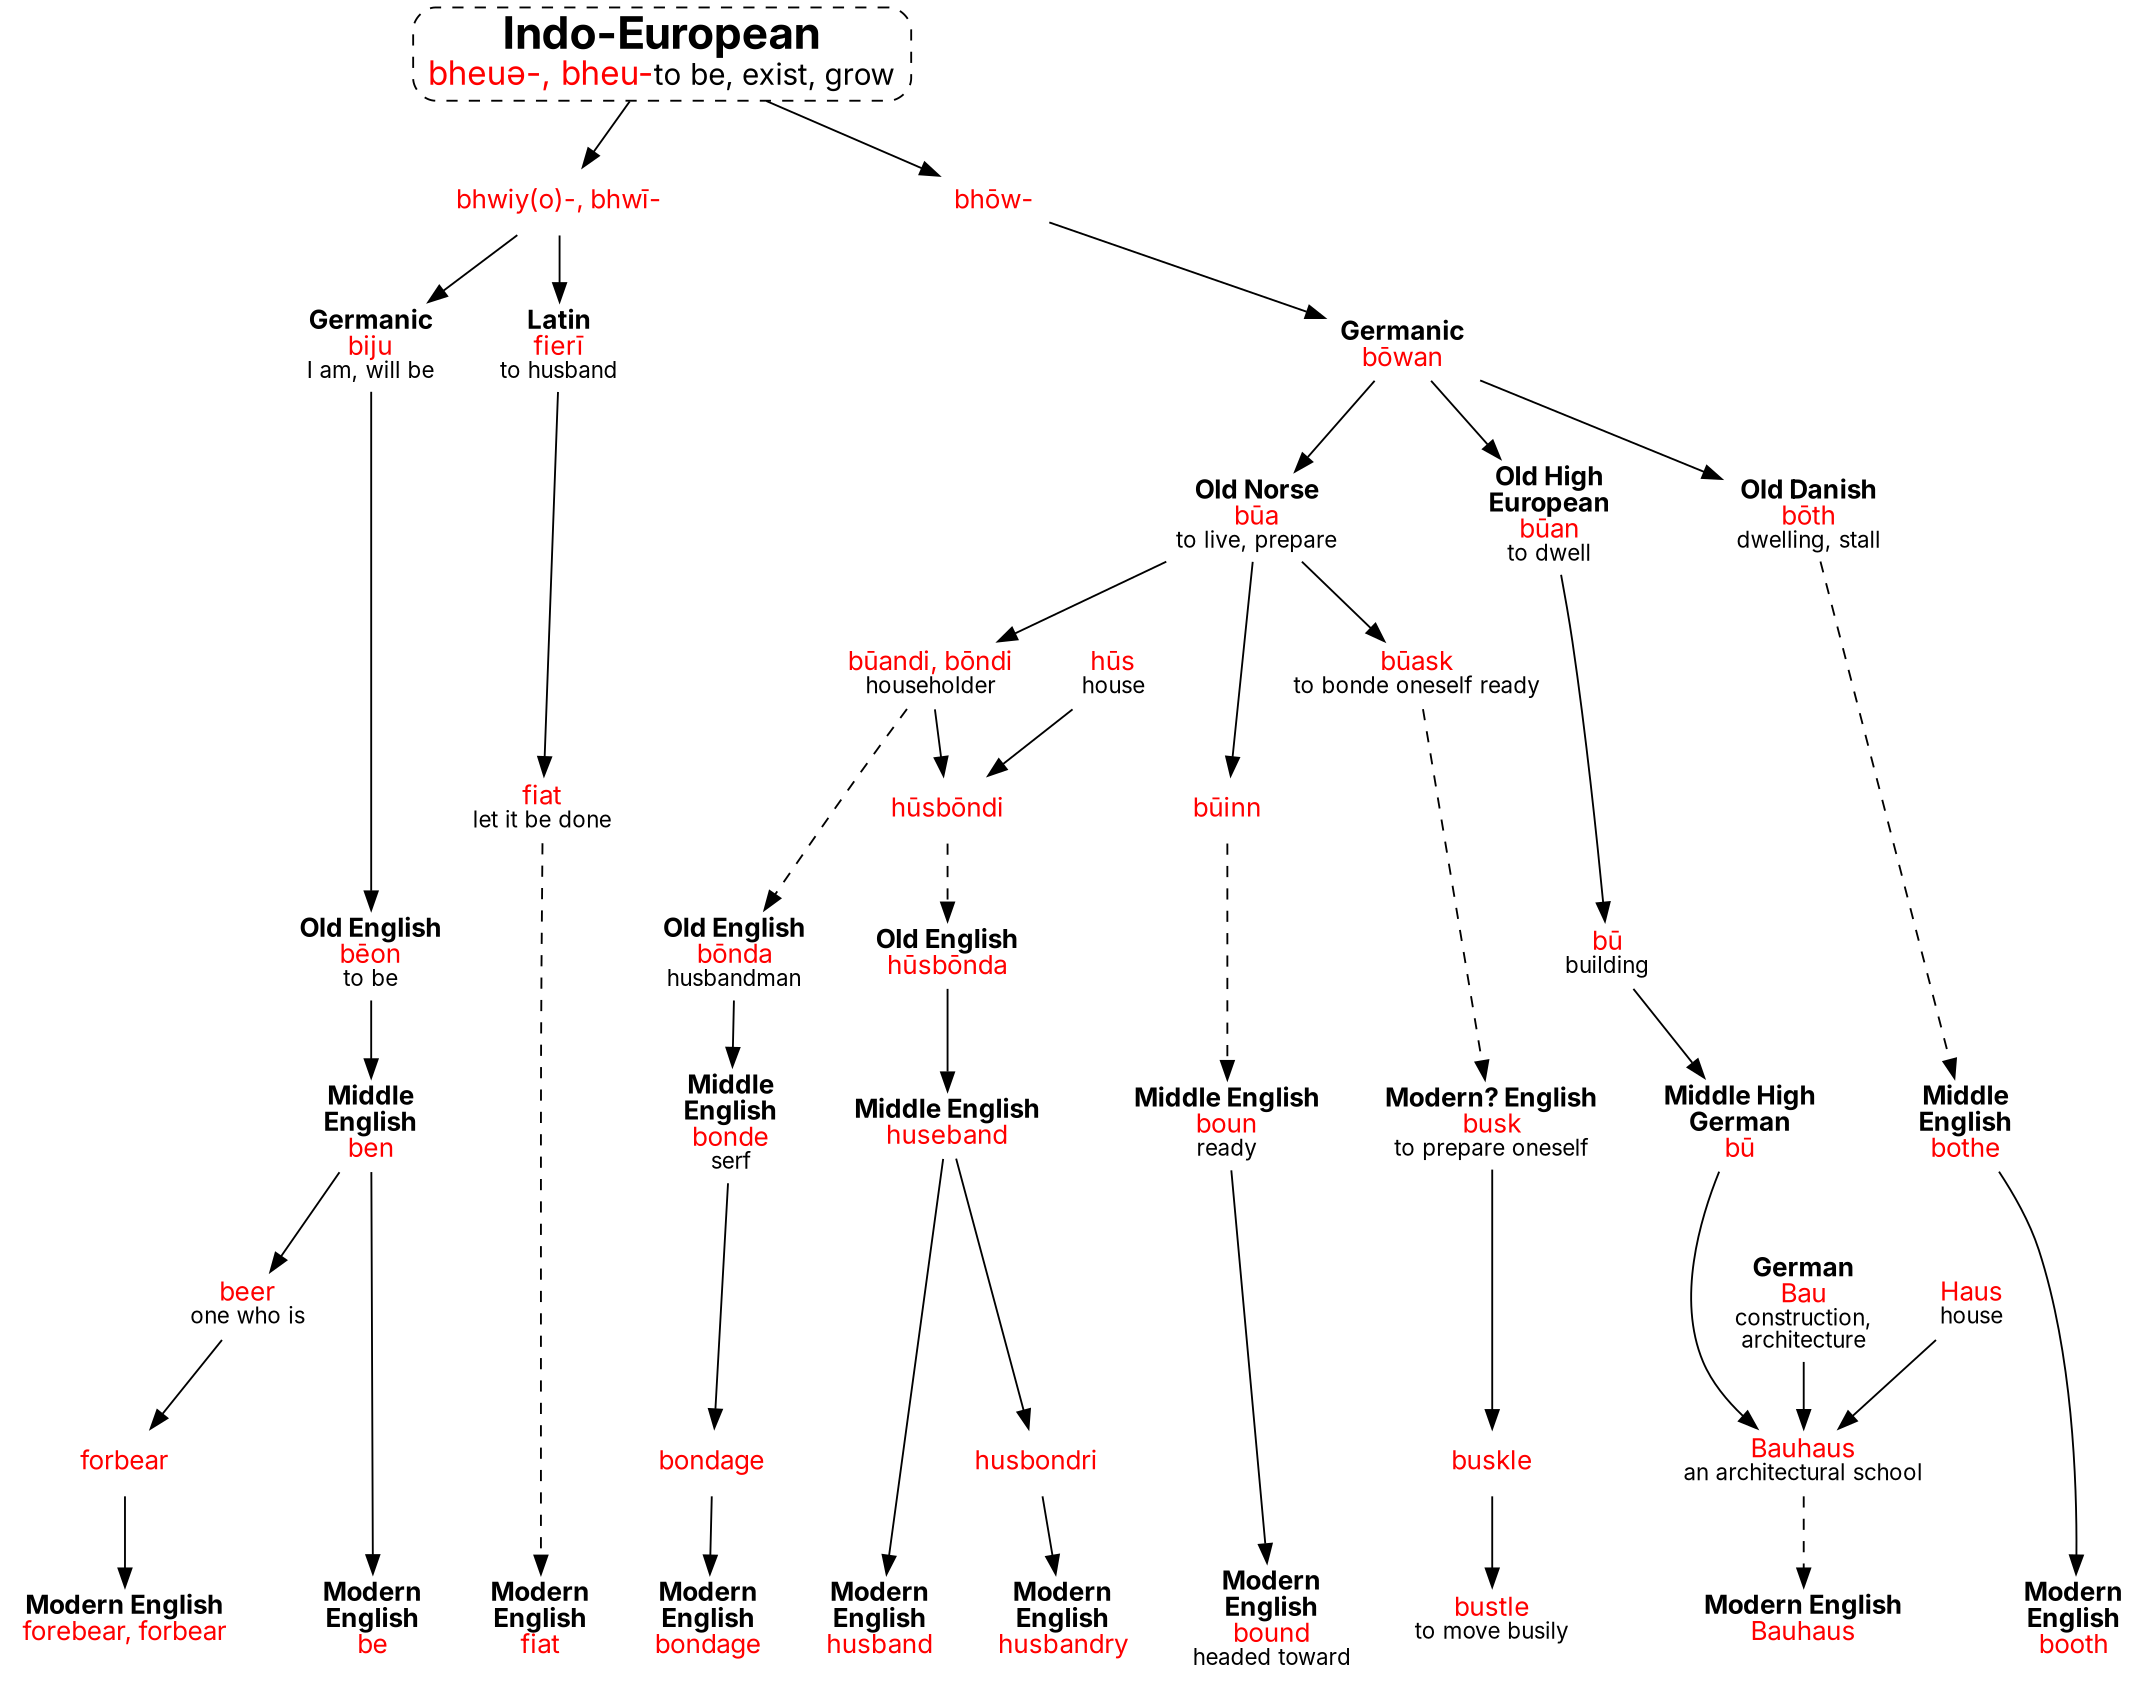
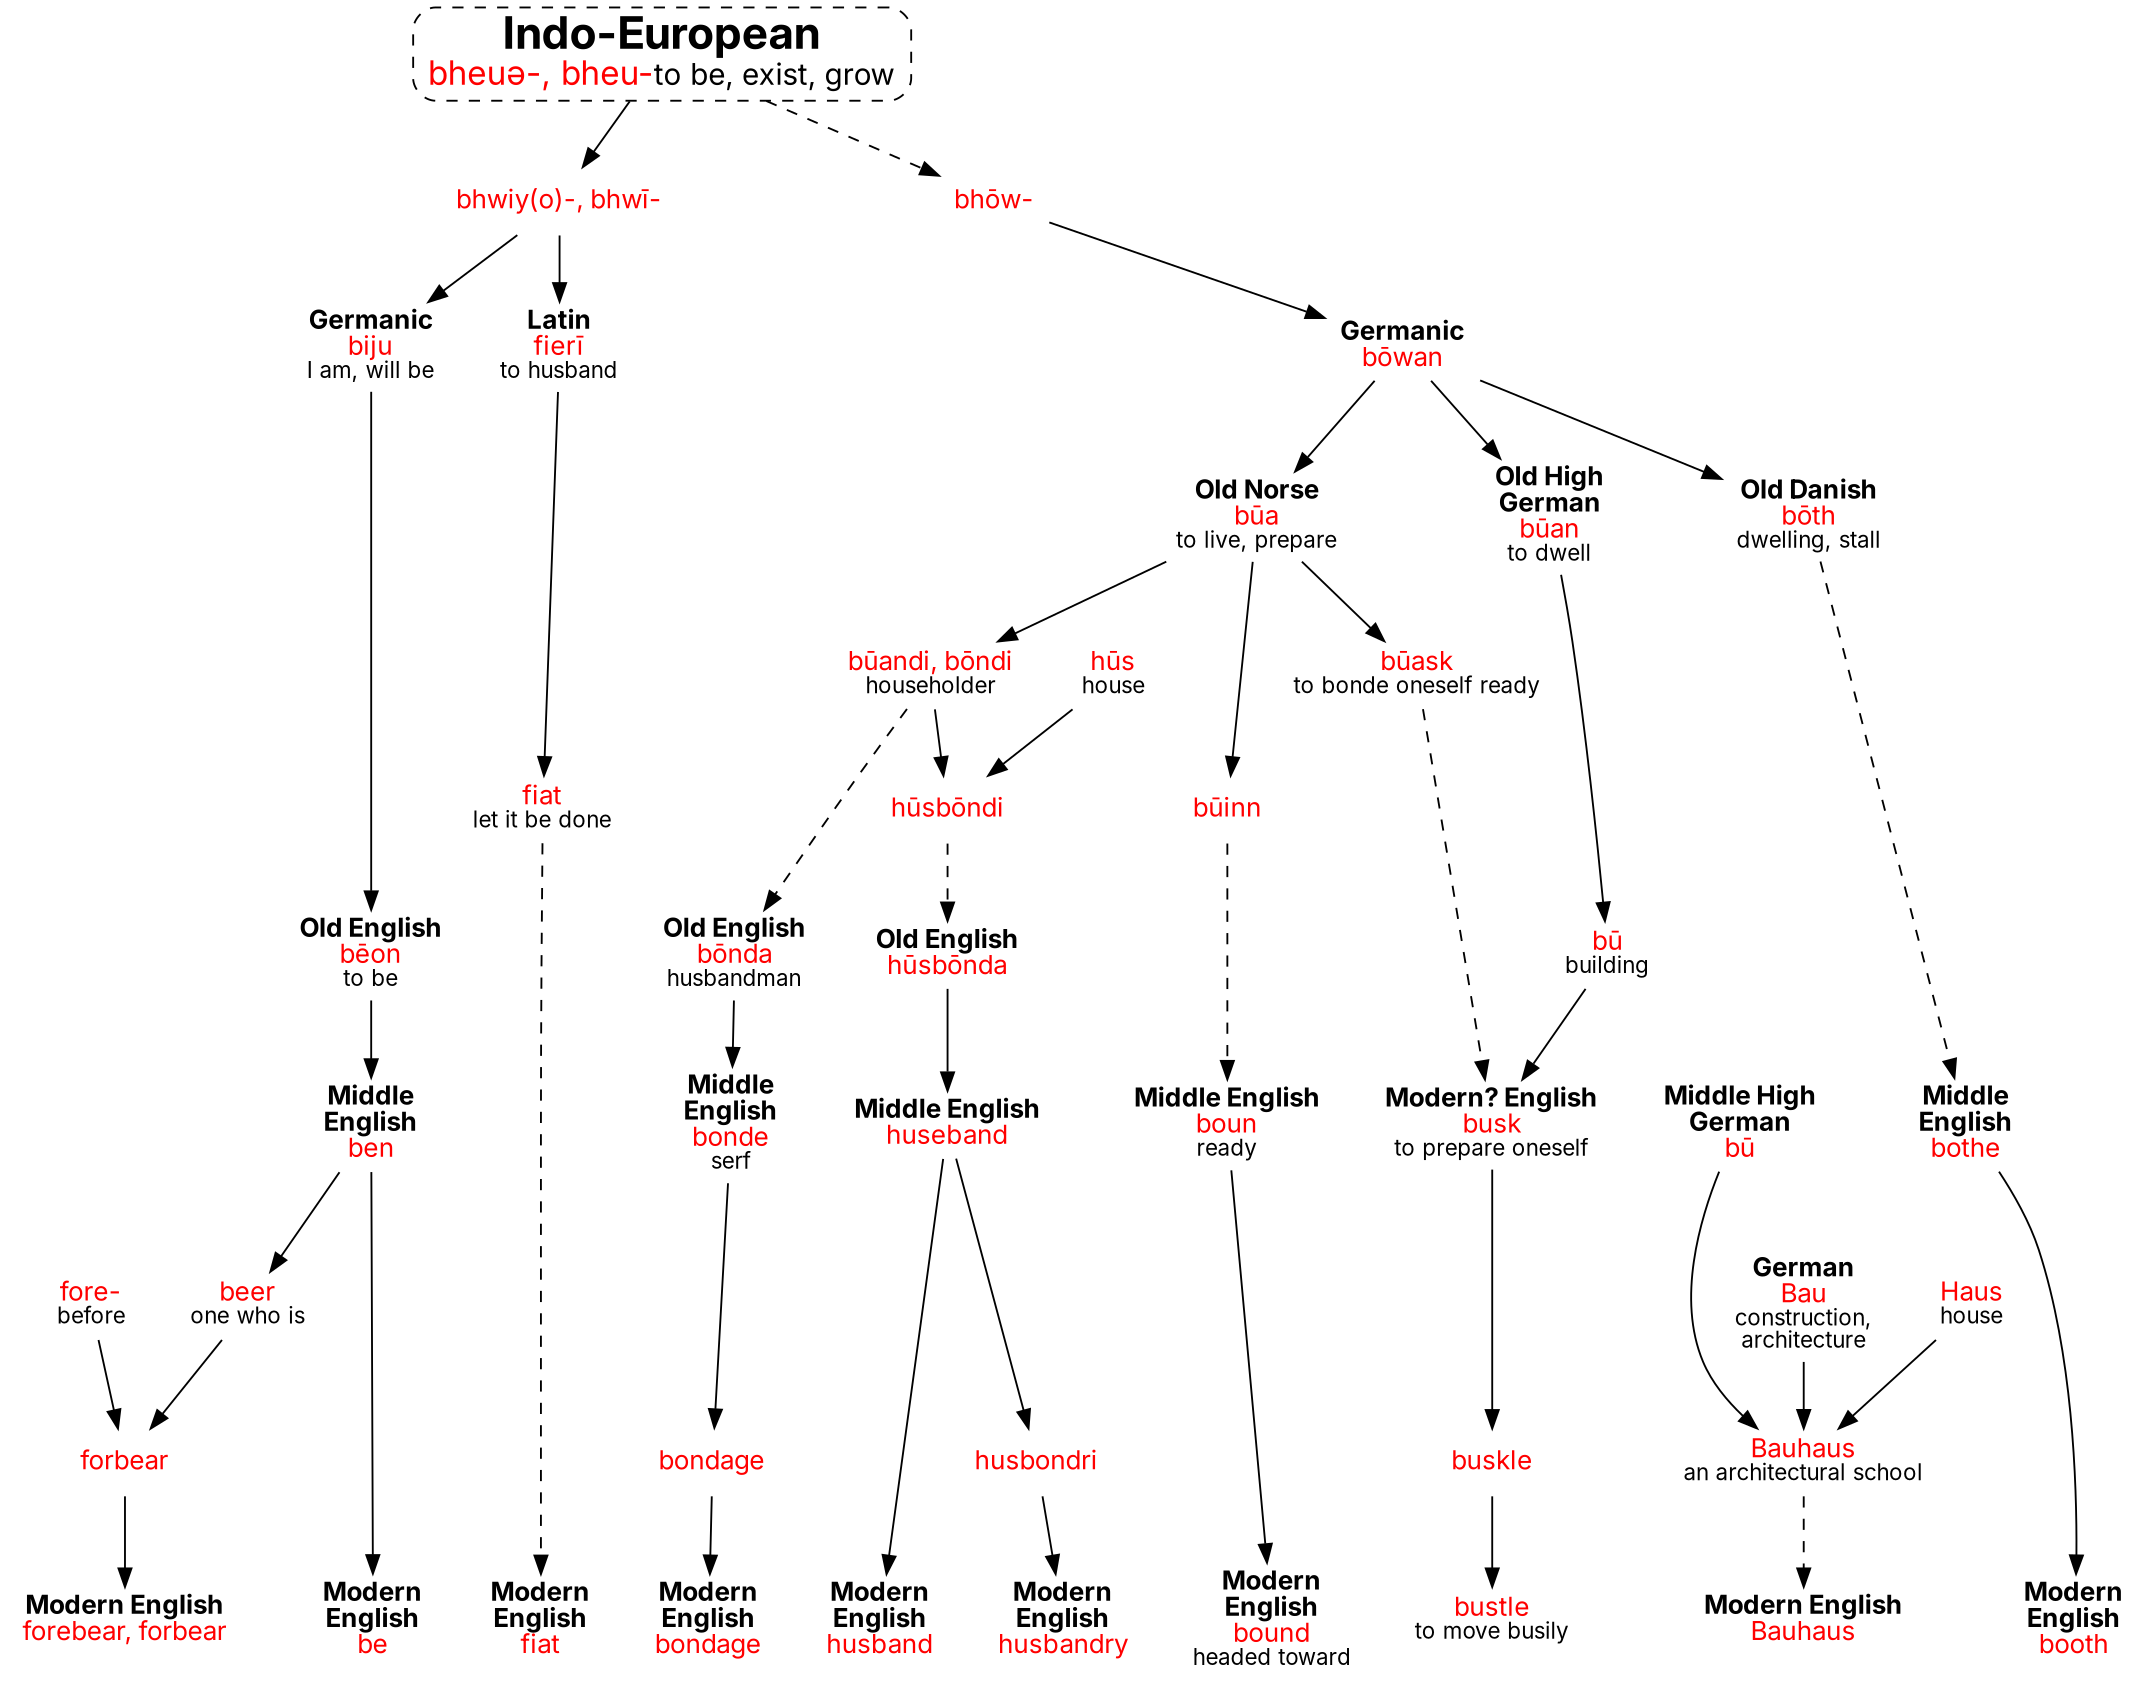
edge "Indo-European" -> "bhōw-": style solid -> dashed
node "Old High": text "European" -> "German"
edge "bū" -> "Middle High": now "bū" -> "Modern? English"
node "fore-": added
